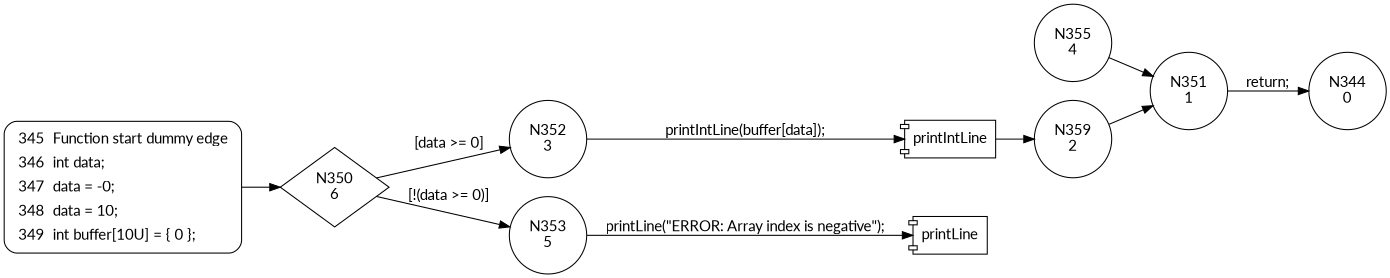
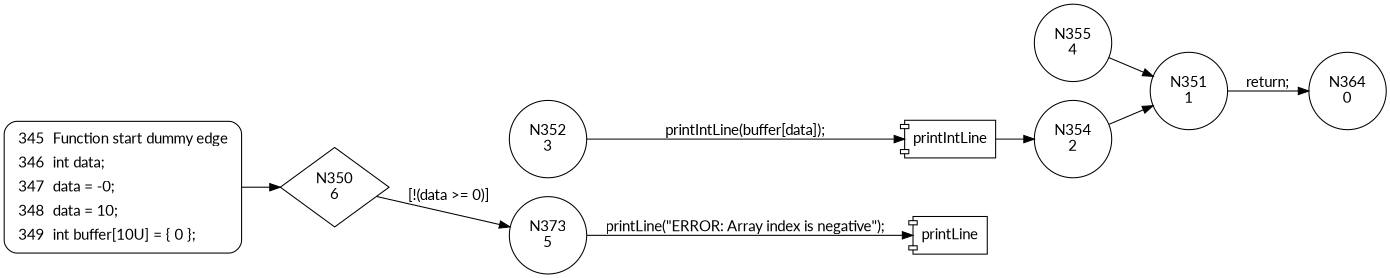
node "N344 0": label "N344 0" -> "N364 0"
node "N359 2": label "N359 2" -> "N354 2"
edge "N350 6" -> "N352 3": removed, label "[data >= 0]"
node "N353 5": label "N353 5" -> "N373 5"
